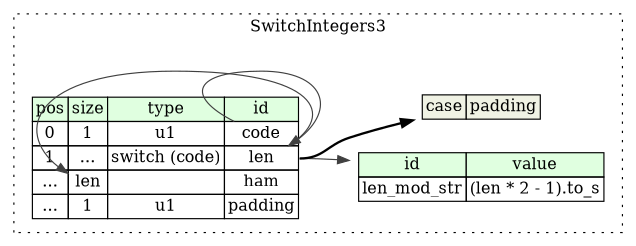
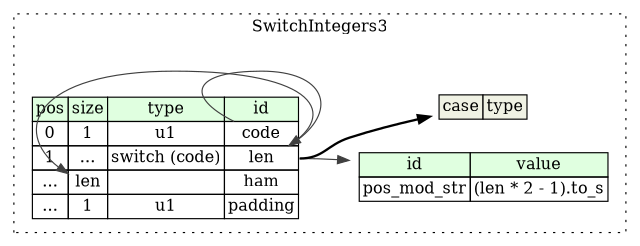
node "case": text "padding" -> "type"
node "id": text "len_mod_str" -> "pos_mod_str"
